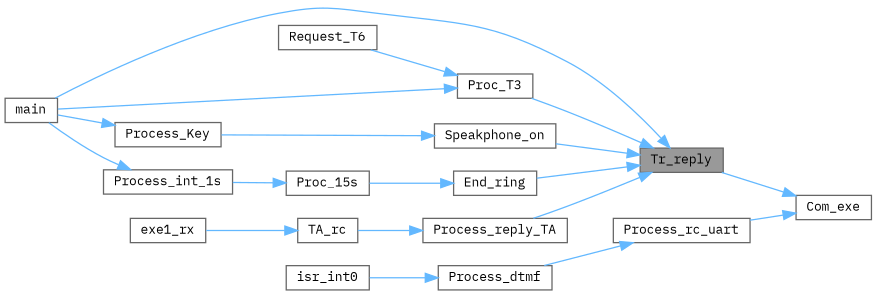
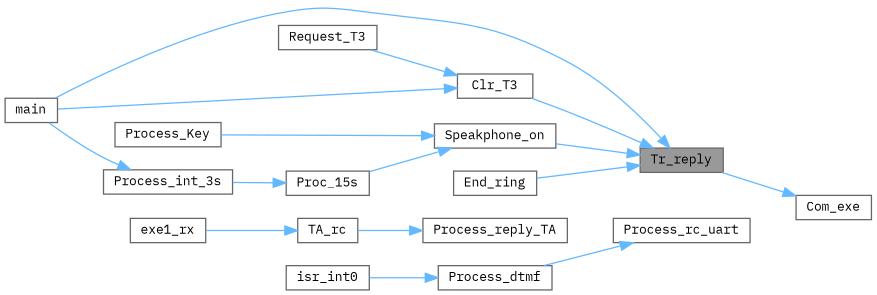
node "Request_T6": label "Request_T6" -> "Request_T3"
node "Proc_T3": label "Proc_T3" -> "Clr_T3"
edge "main" -> "Process_Key": removed
node "Process_int_1s": label "Process_int_1s" -> "Process_int_3s"
edge "Proc_15s" -> "End_ring": now "Proc_15s" -> "Speakphone_on"
edge "Process_reply_TA" -> "Tr_reply": removed
edge "Process_rc_uart" -> "Com_exe": removed
